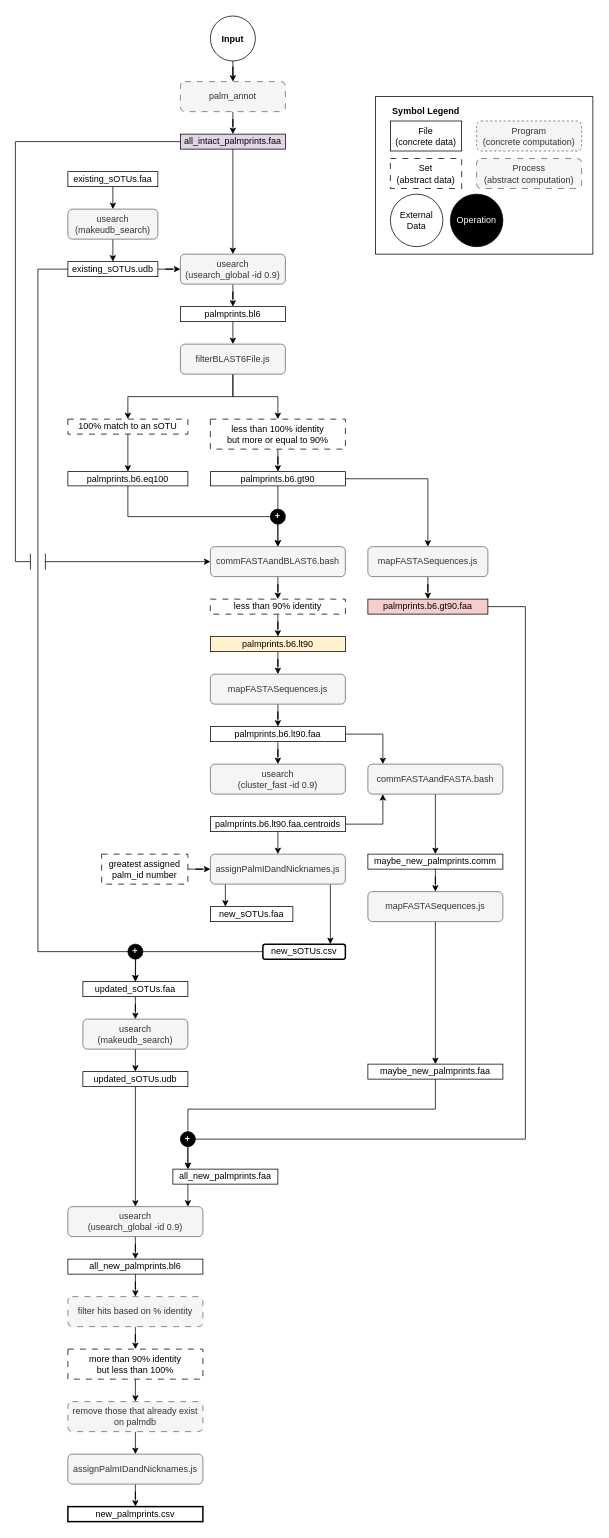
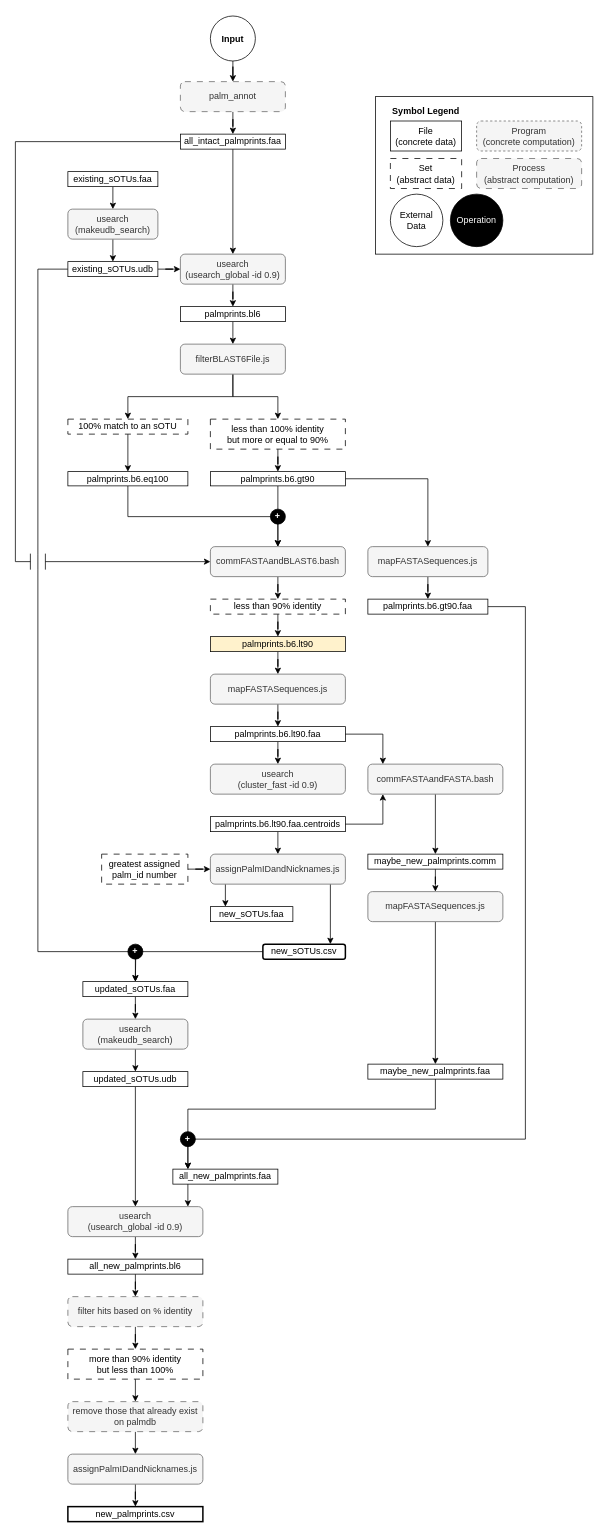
node "all_intact_palmprints.faa": fillcolor #e1d5e7 -> #ffffff
node "palmprints.b6.gt90.faa": fillcolor #f8cecc -> #ffffff
